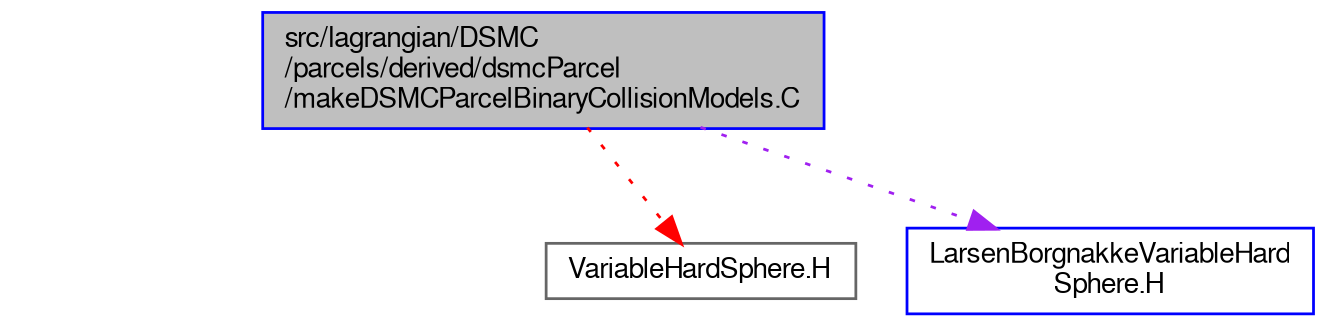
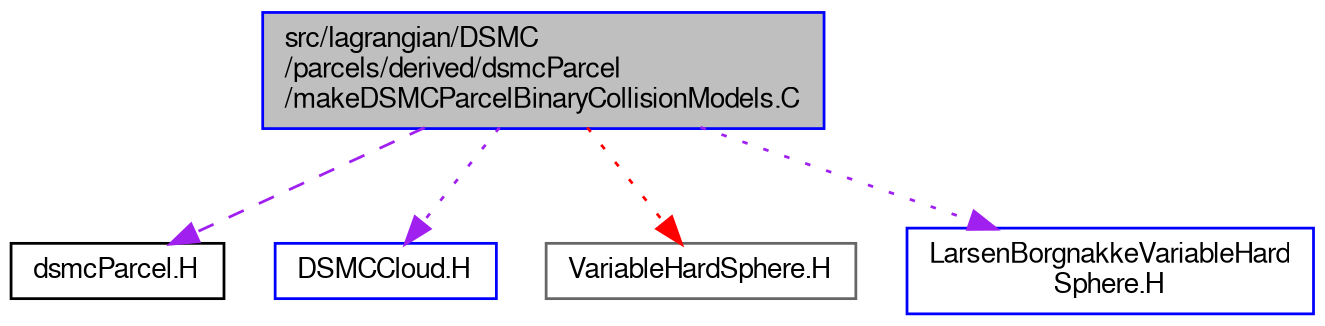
node "dsmcParcel.H": added
node "DSMCCloud.H": added
